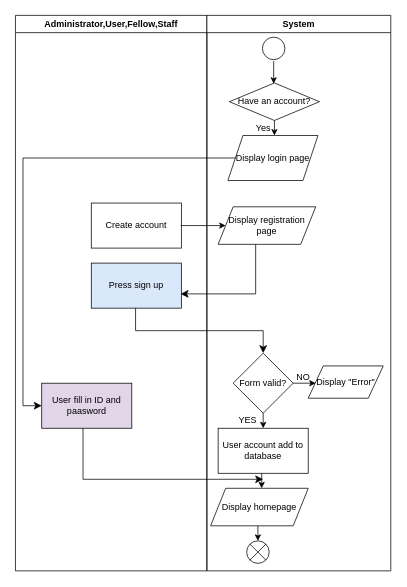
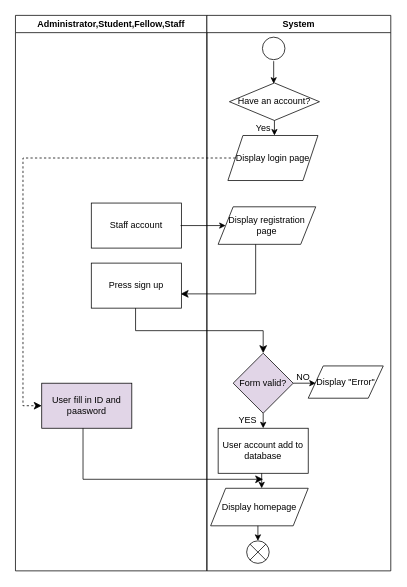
node "Administrator,User,Fellow,Staff": label "Administrator,User,Fellow,Staff" -> "Administrator,Student,Fellow,Staff"
edge "Display login page" -> "User fill in ID and paasword": style solid -> dashed
node "Create account": label "Create account" -> "Staff account"
node "Press sign up": fillcolor #dae8fc -> #ffffff
node "Form valid?": fillcolor #ffffff -> #e1d5e7
